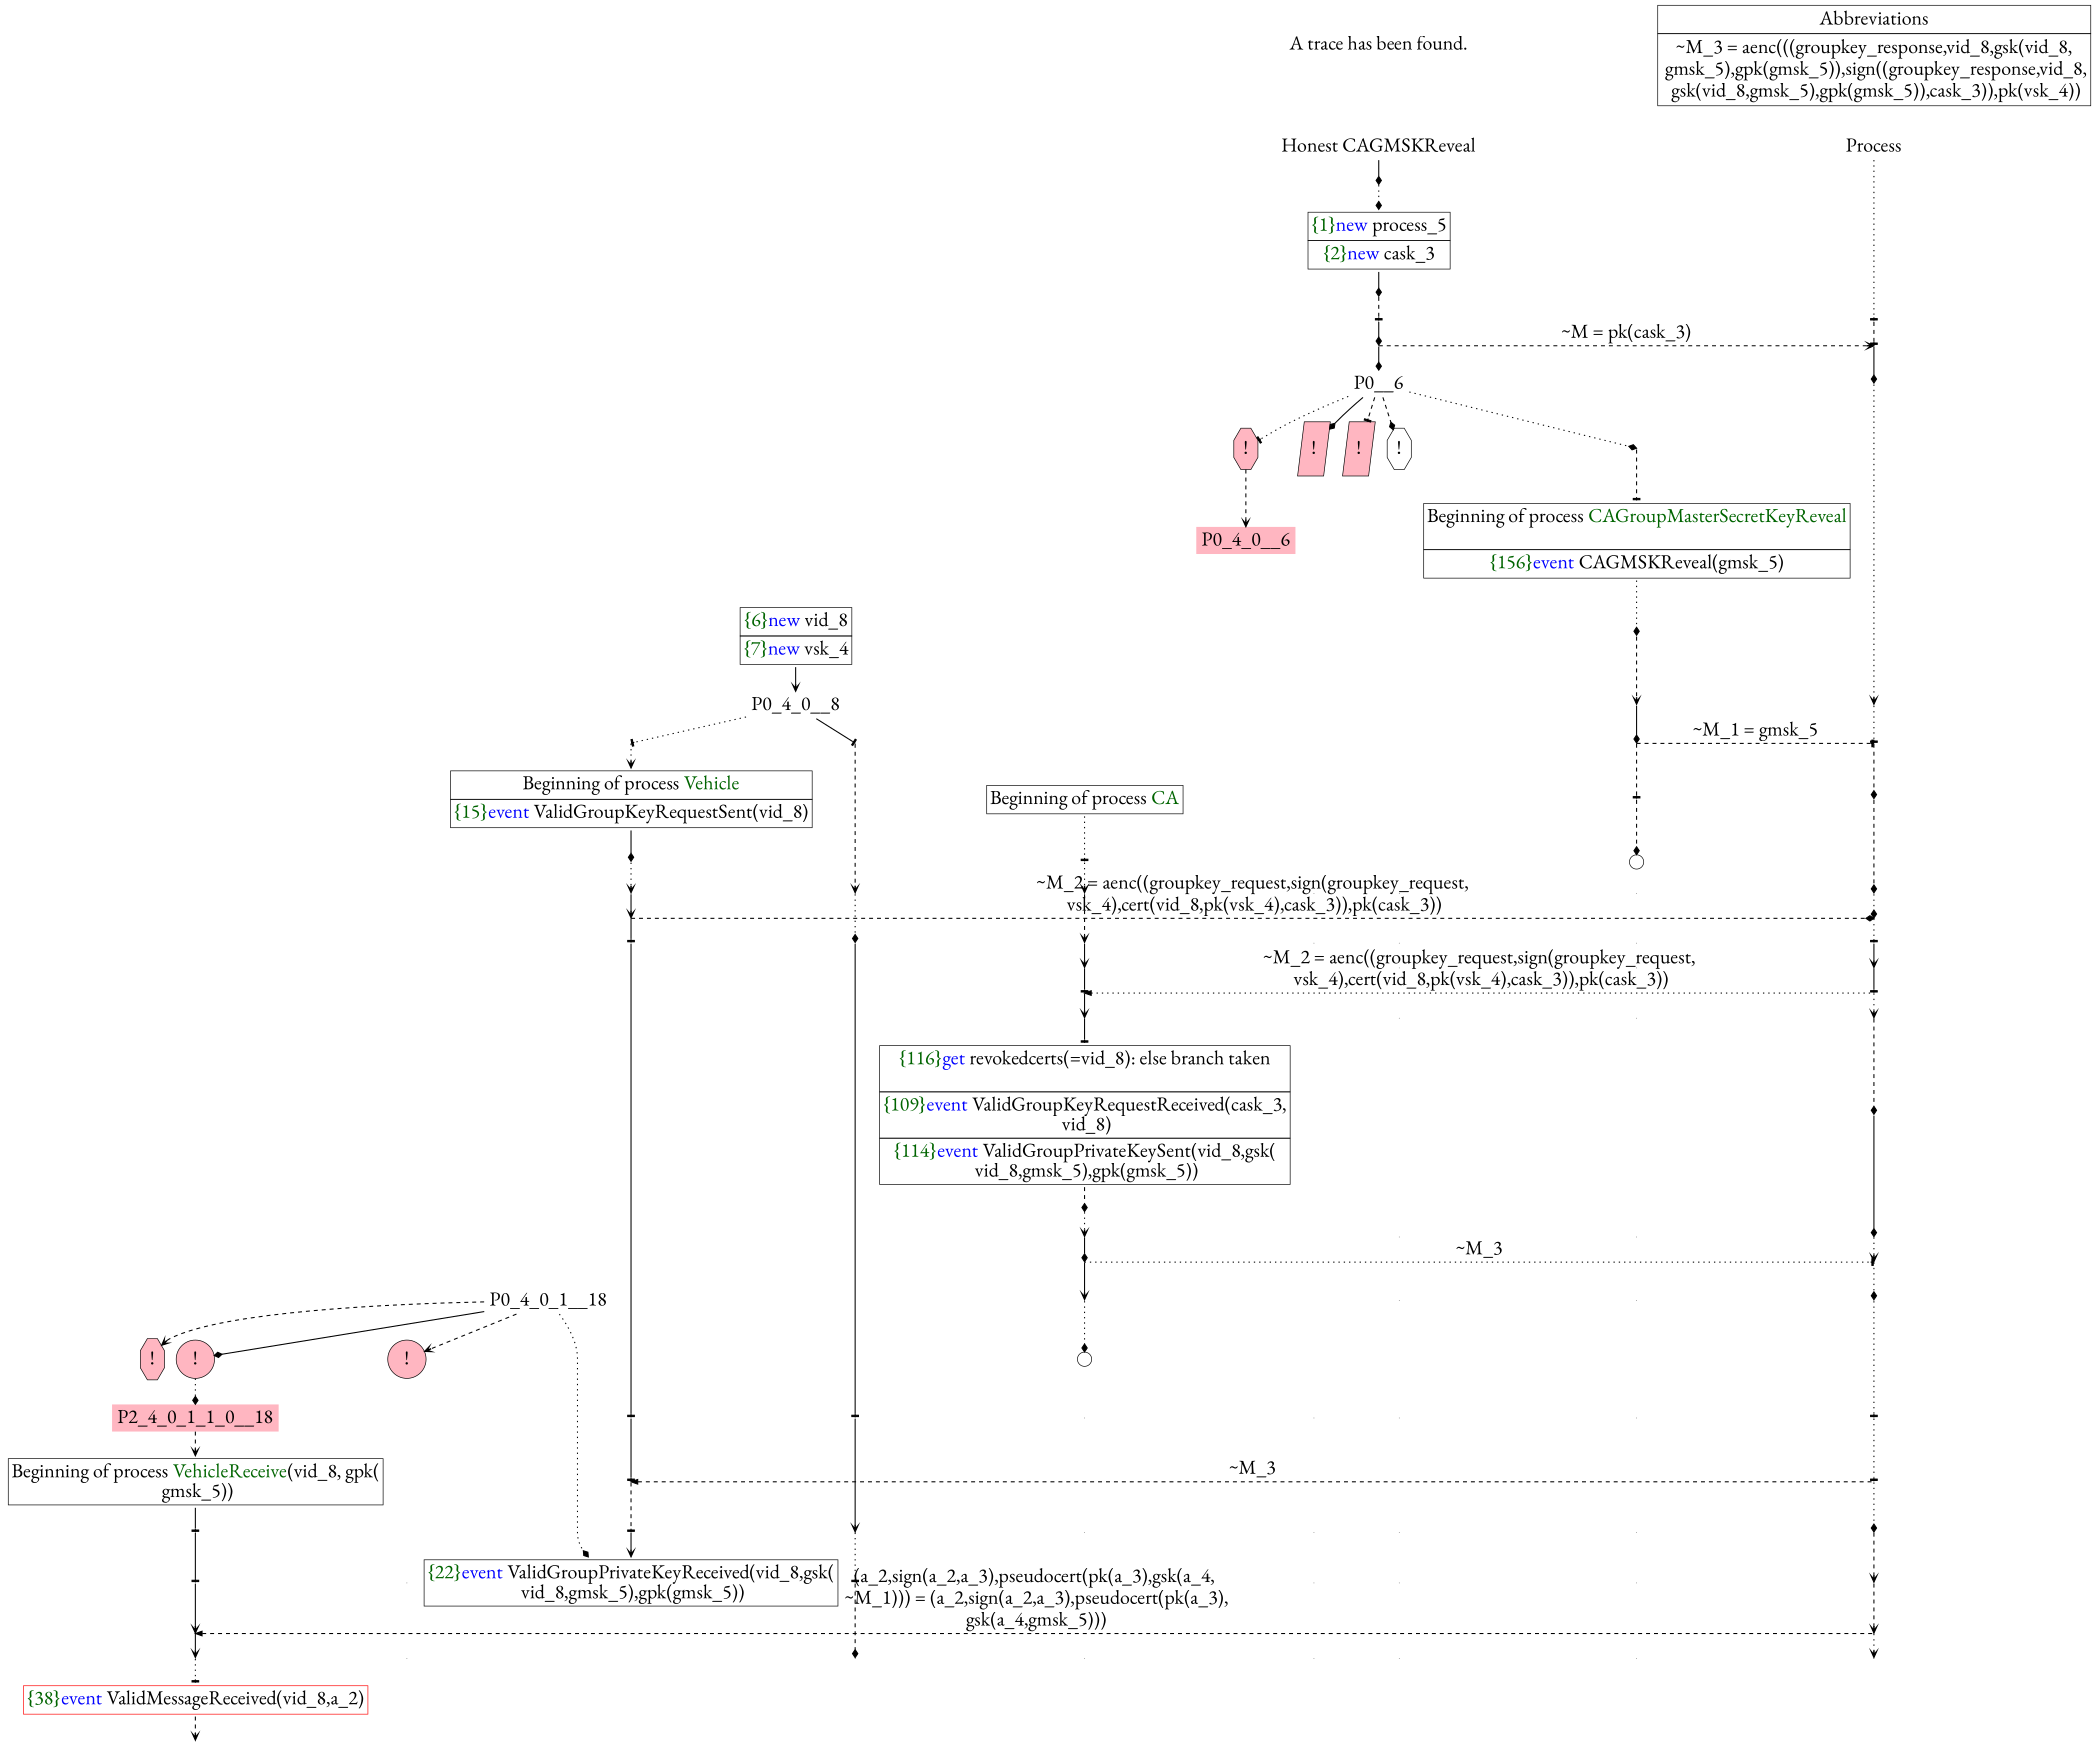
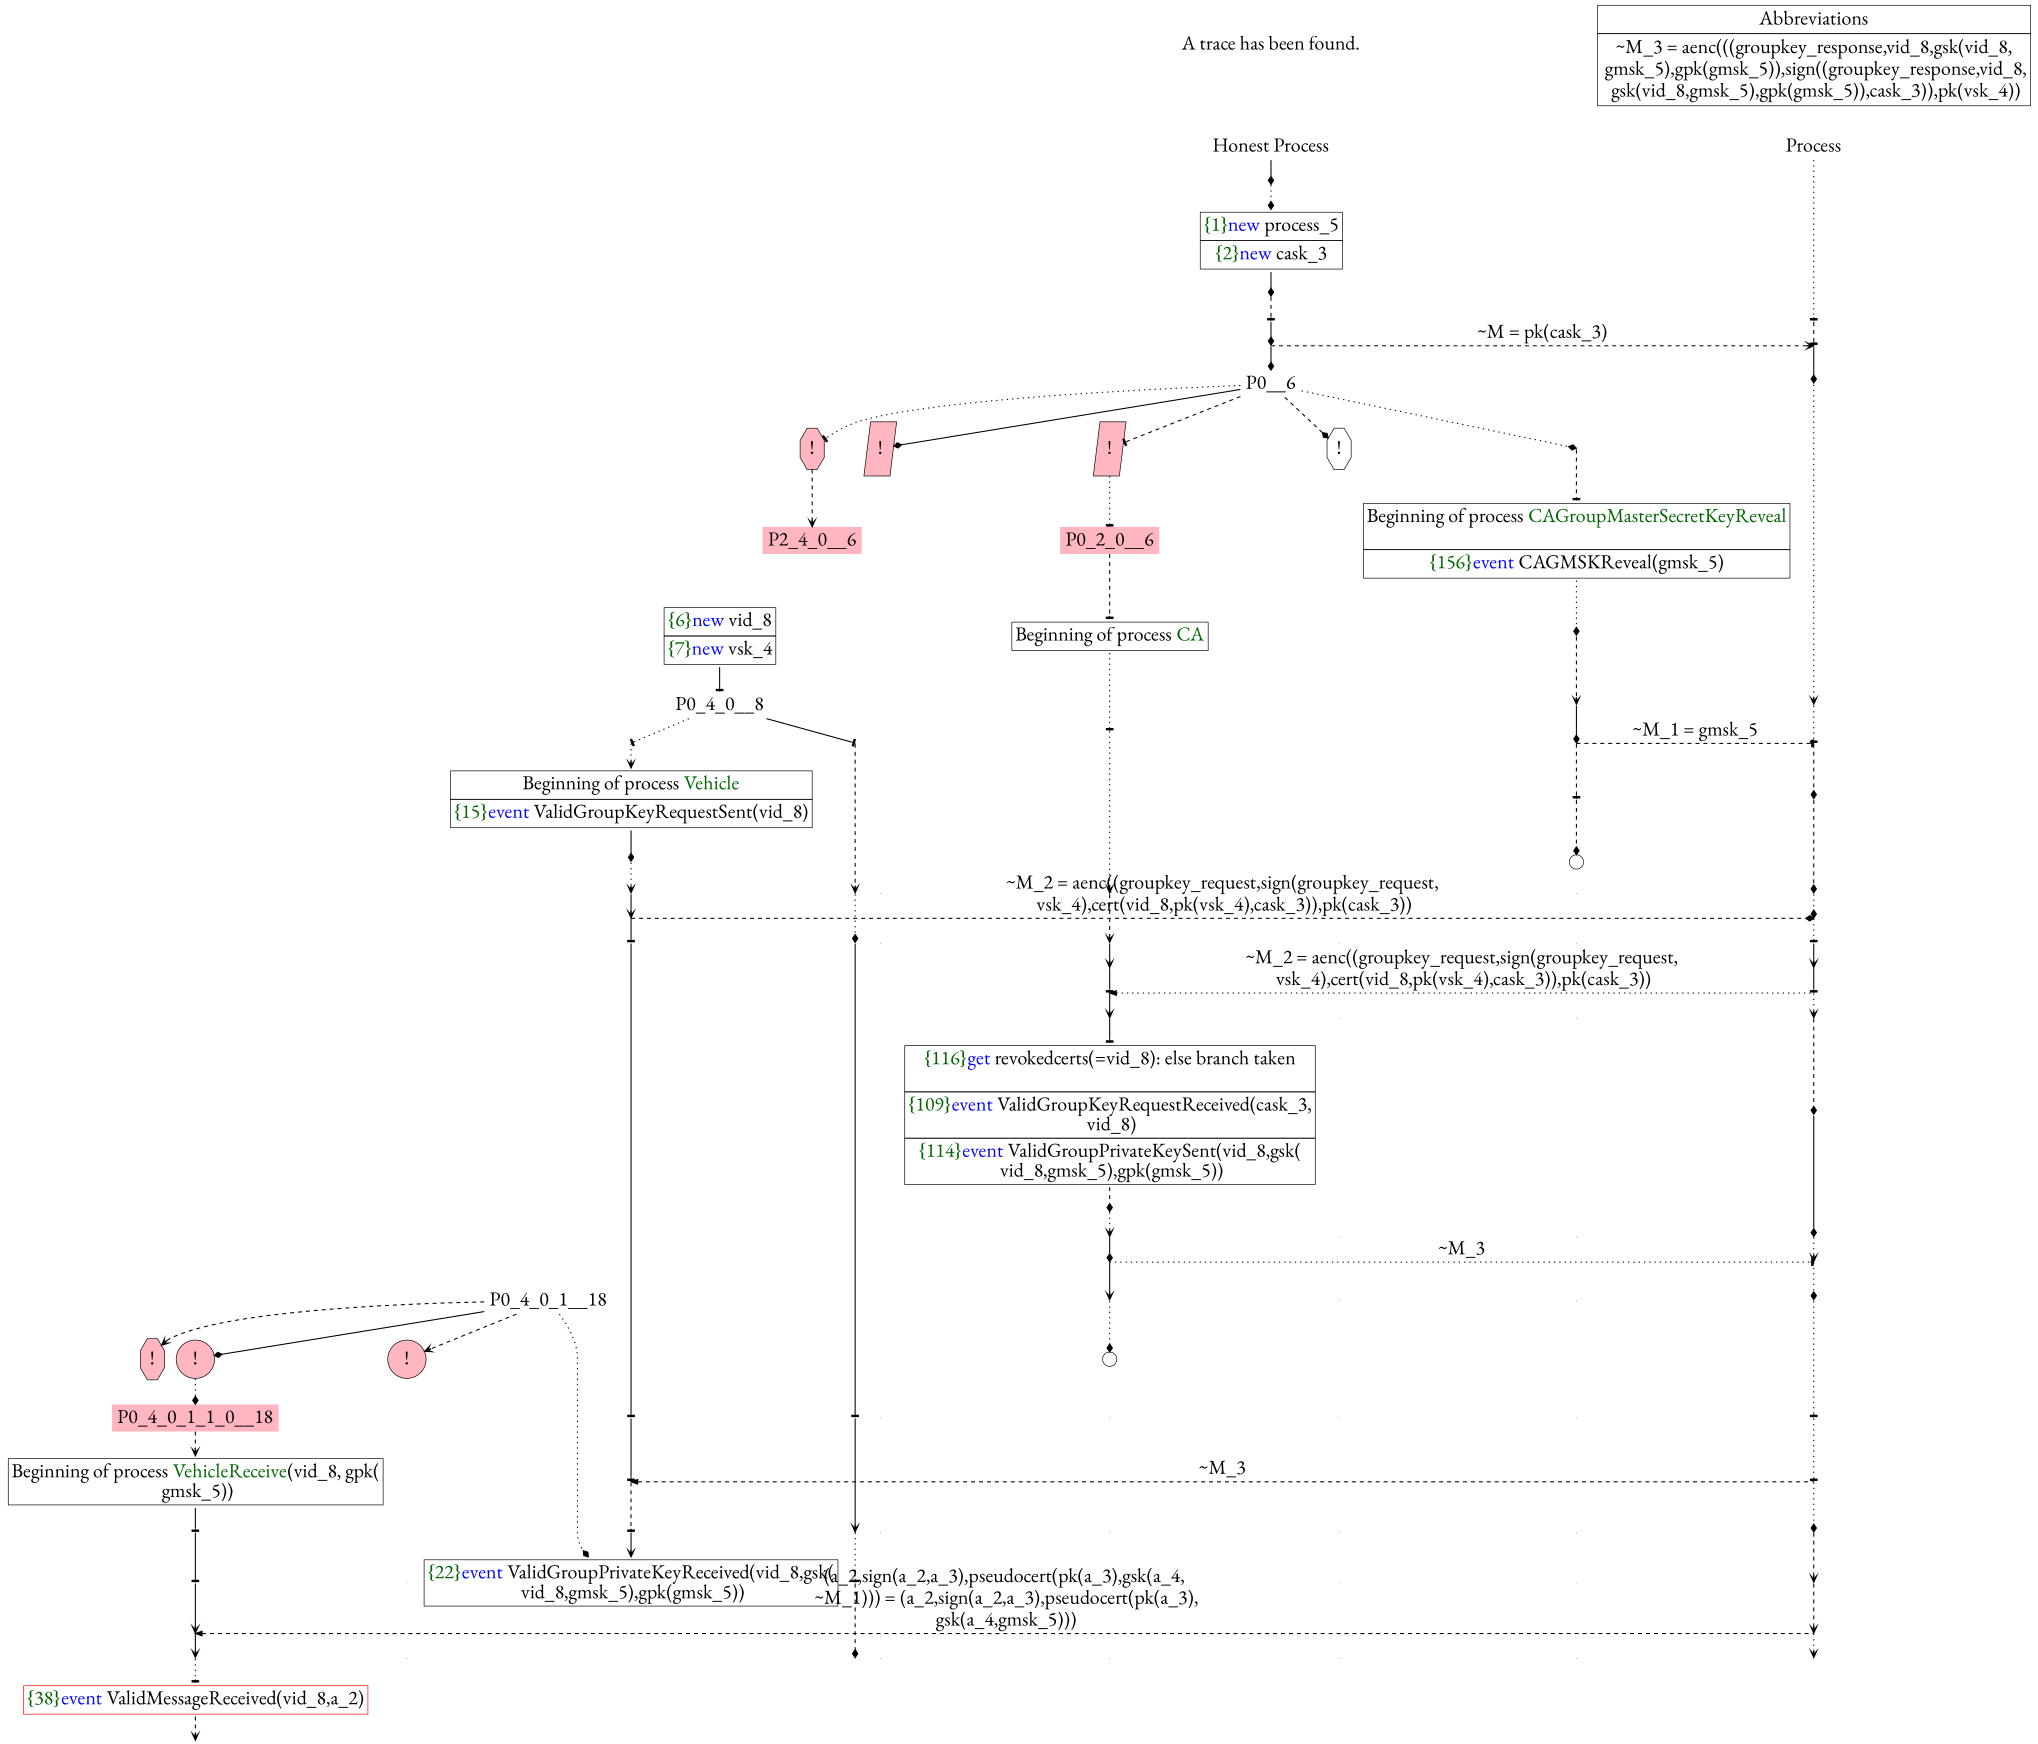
node "Honest CAGMSKReveal": label "Honest CAGMSKReveal" -> "Honest Process"
node "P0_2_0__6": added
node "P0_4_0__6": label "P0_4_0__6" -> "P2_4_0__6"
edge "{6}" -> "P0_4_0__8": arrowhead vee -> tee
node "P2_4_0_1_1_0__18": label "P2_4_0_1_1_0__18" -> "P0_4_0_1_1_0__18"
